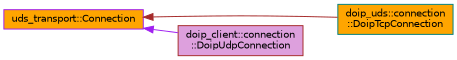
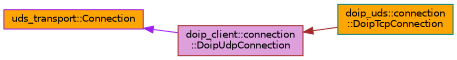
edge "doip_uds::connection ::DoipTcpConnection" -> "uds_transport::Connection": now "doip_uds::connection ::DoipTcpConnection" -> "doip_client::connection ::DoipUdpConnection"
